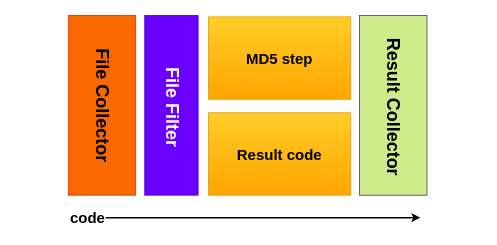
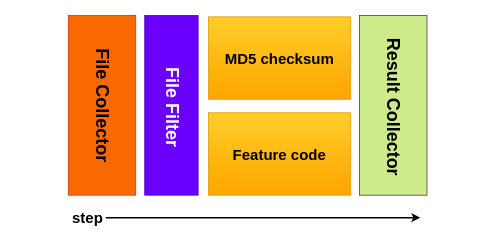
node "MD5 step": label "MD5 step" -> "MD5 checksum"
node "Result code": label "Result code" -> "Feature code"
node "code": label "code" -> "step"
